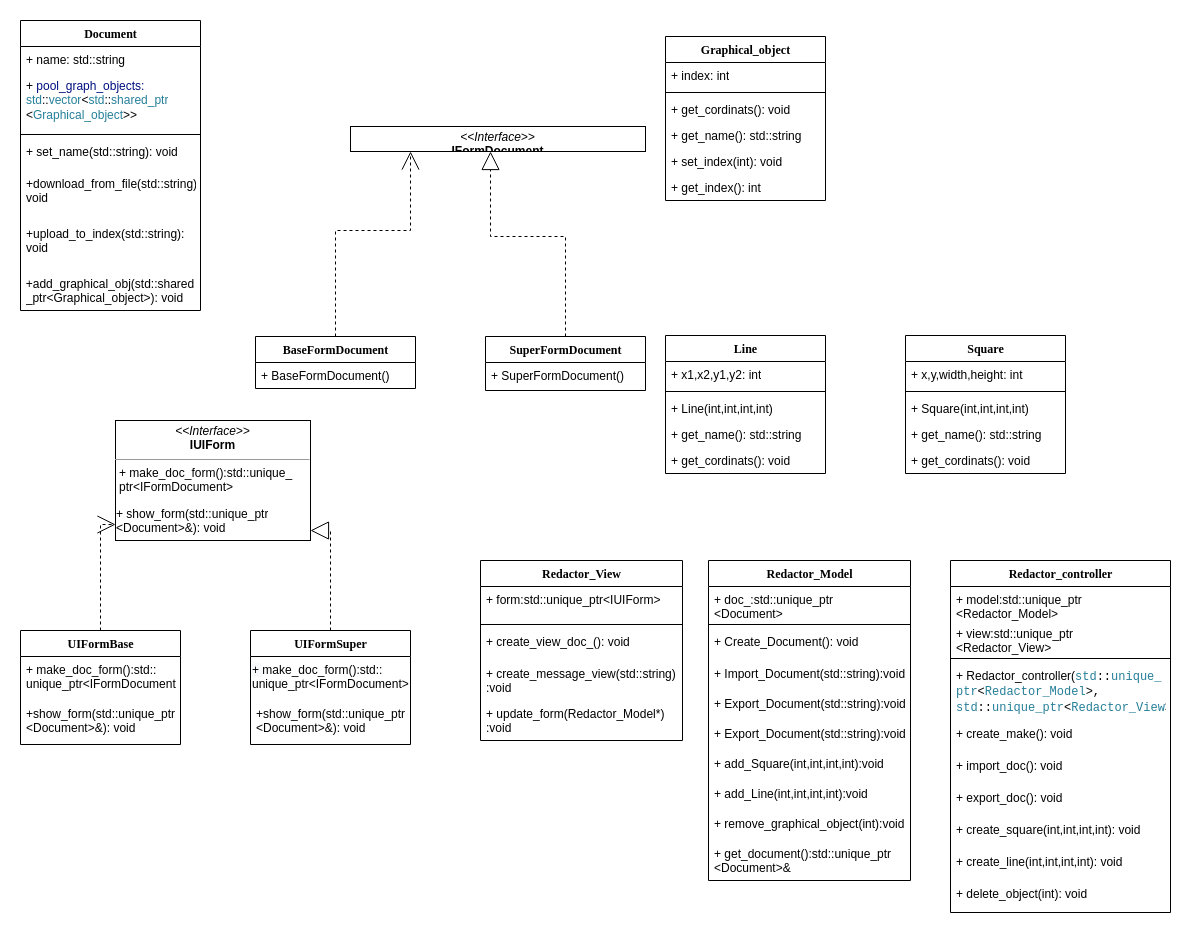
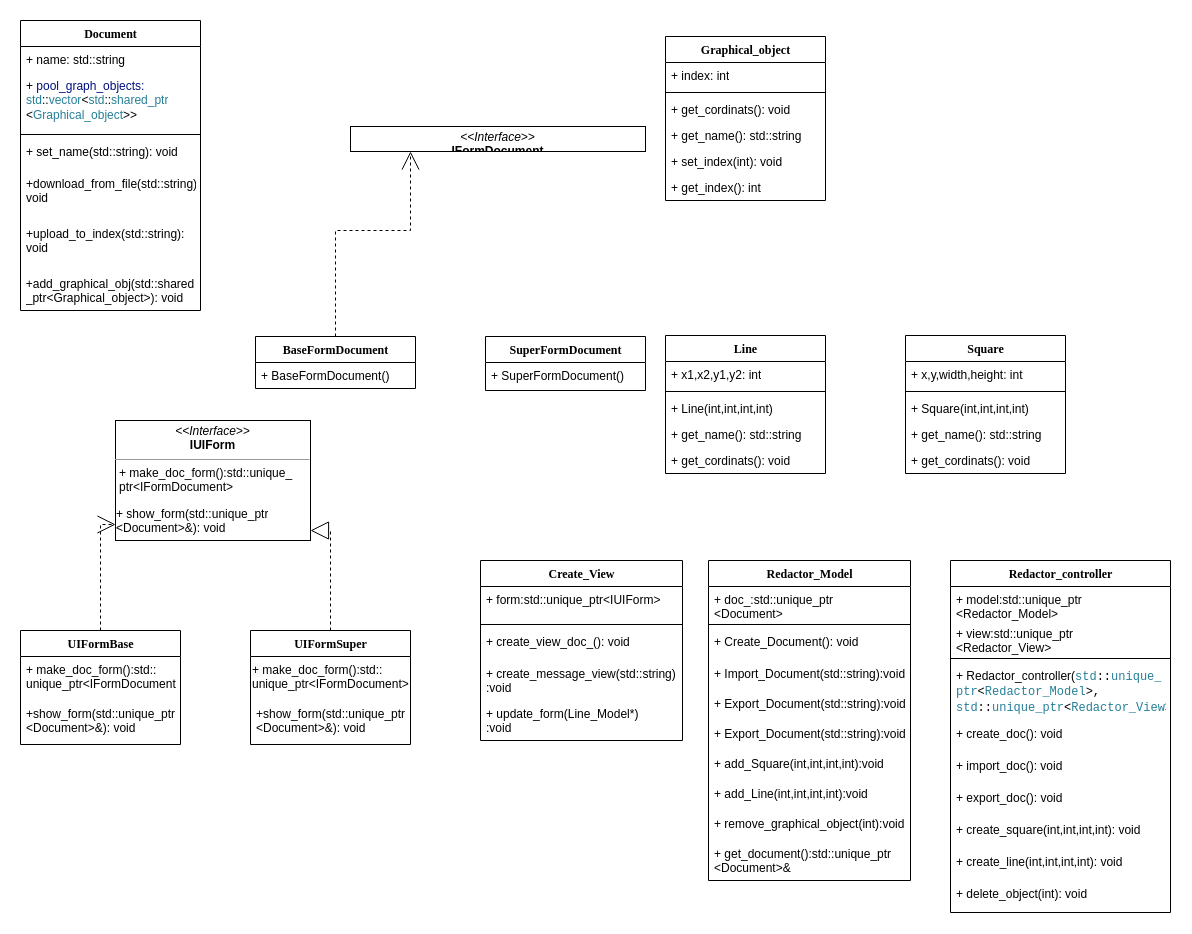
edge "SuperFormDocument" -> "<<Interface>> IFormDocument": removed
node "Redactor_View": label "Redactor_View" -> "Create_View"
node "+ update_form(Redactor_Model*) :void": label "+ update_form(Redactor_Model*) :void" -> "+ update_form(Line_Model*) :void"
node "+ create_make(): void": label "+ create_make(): void" -> "+ create_doc(): void"
